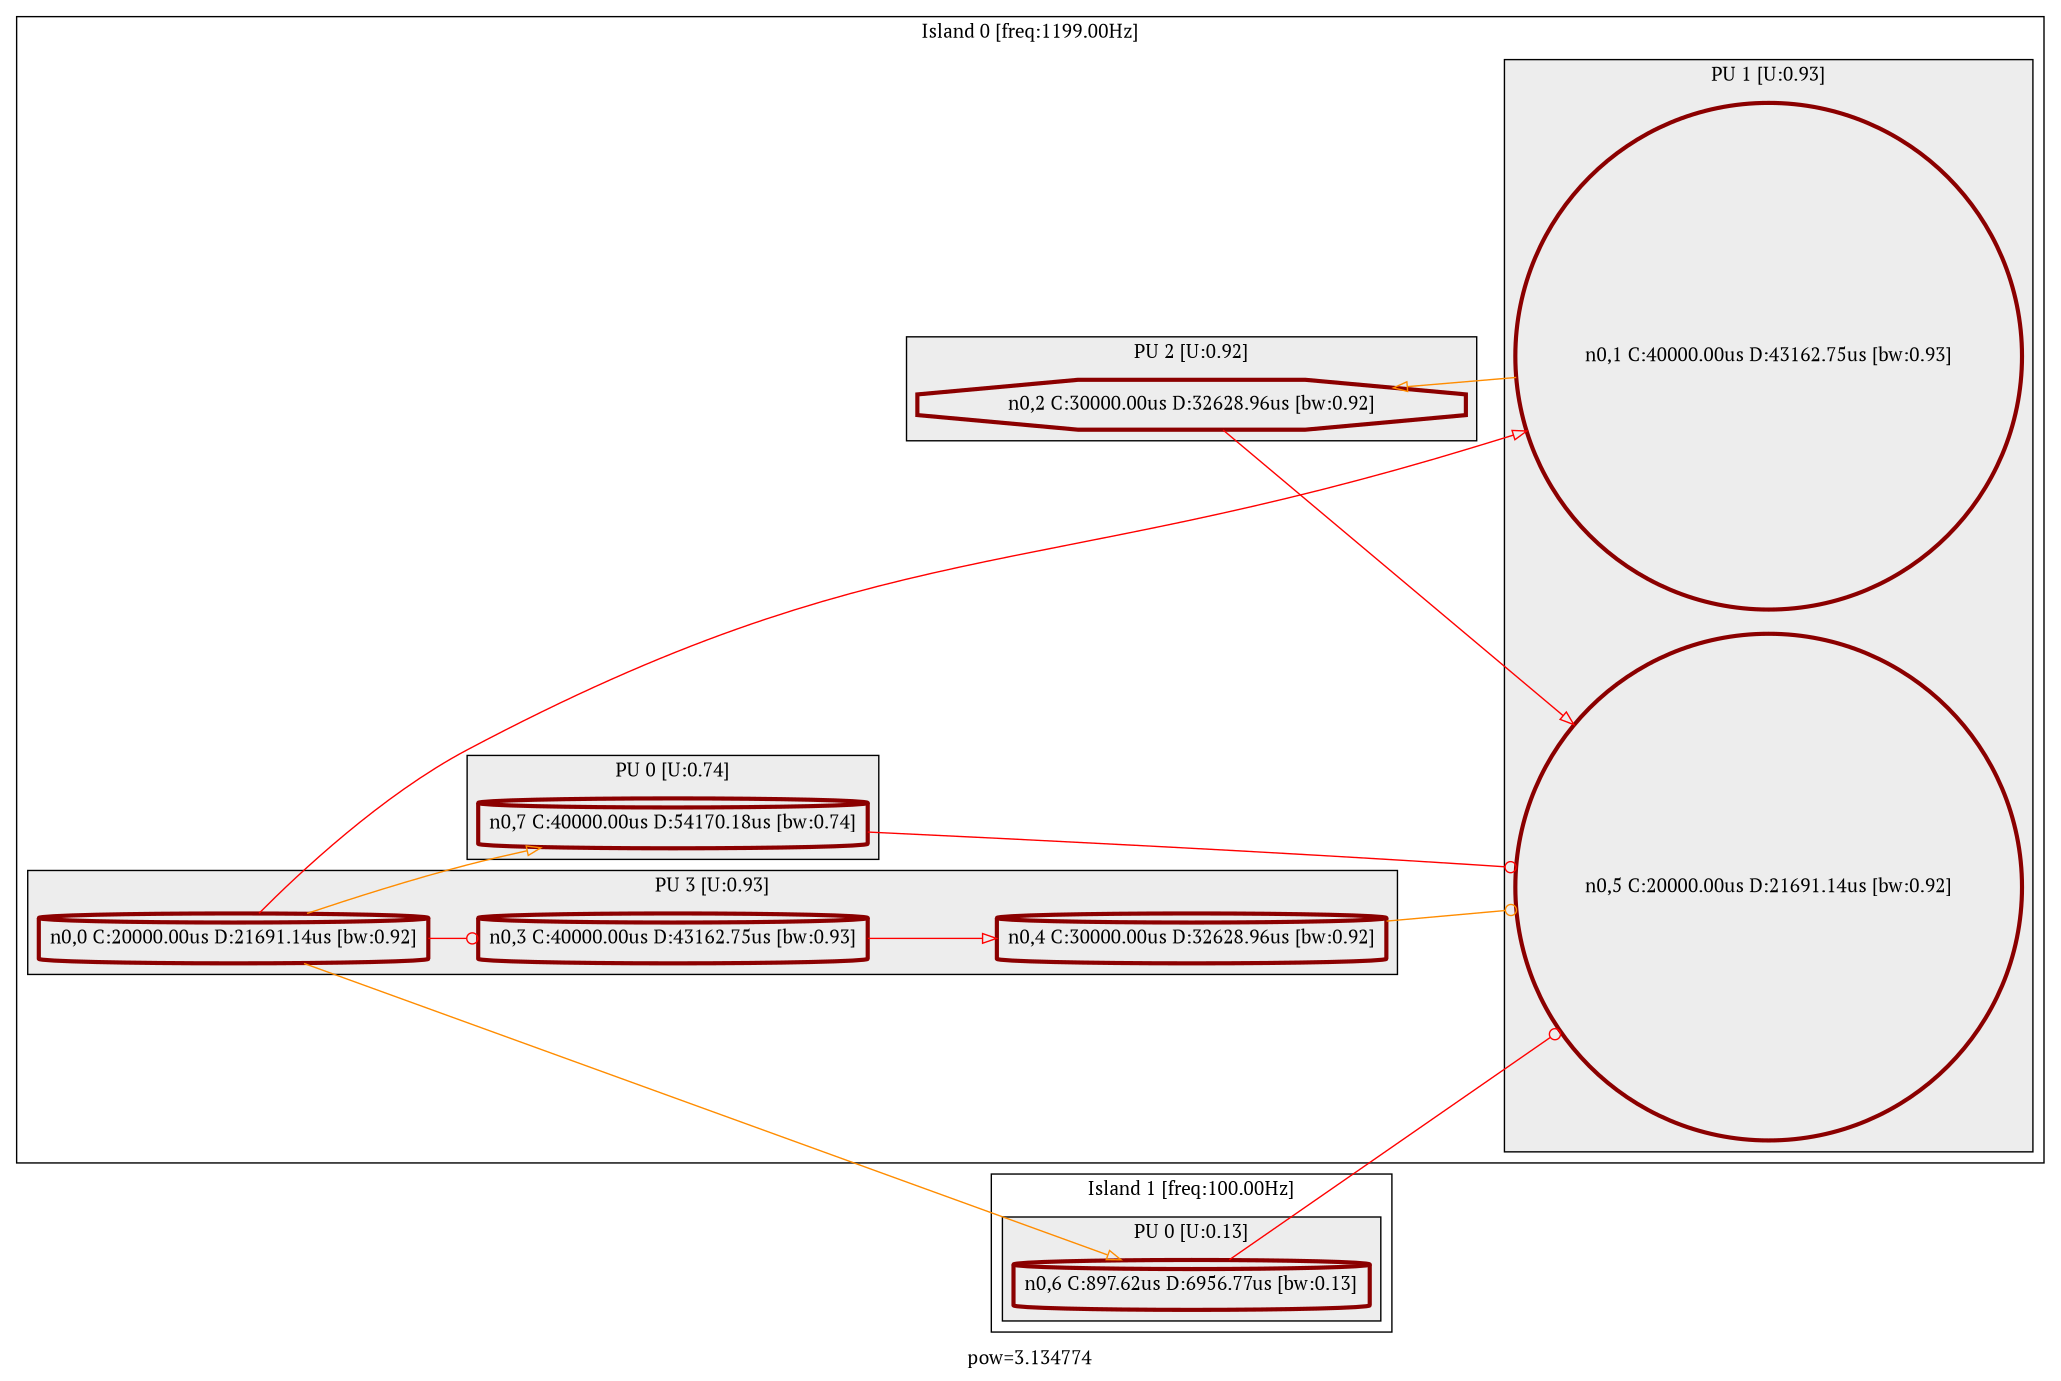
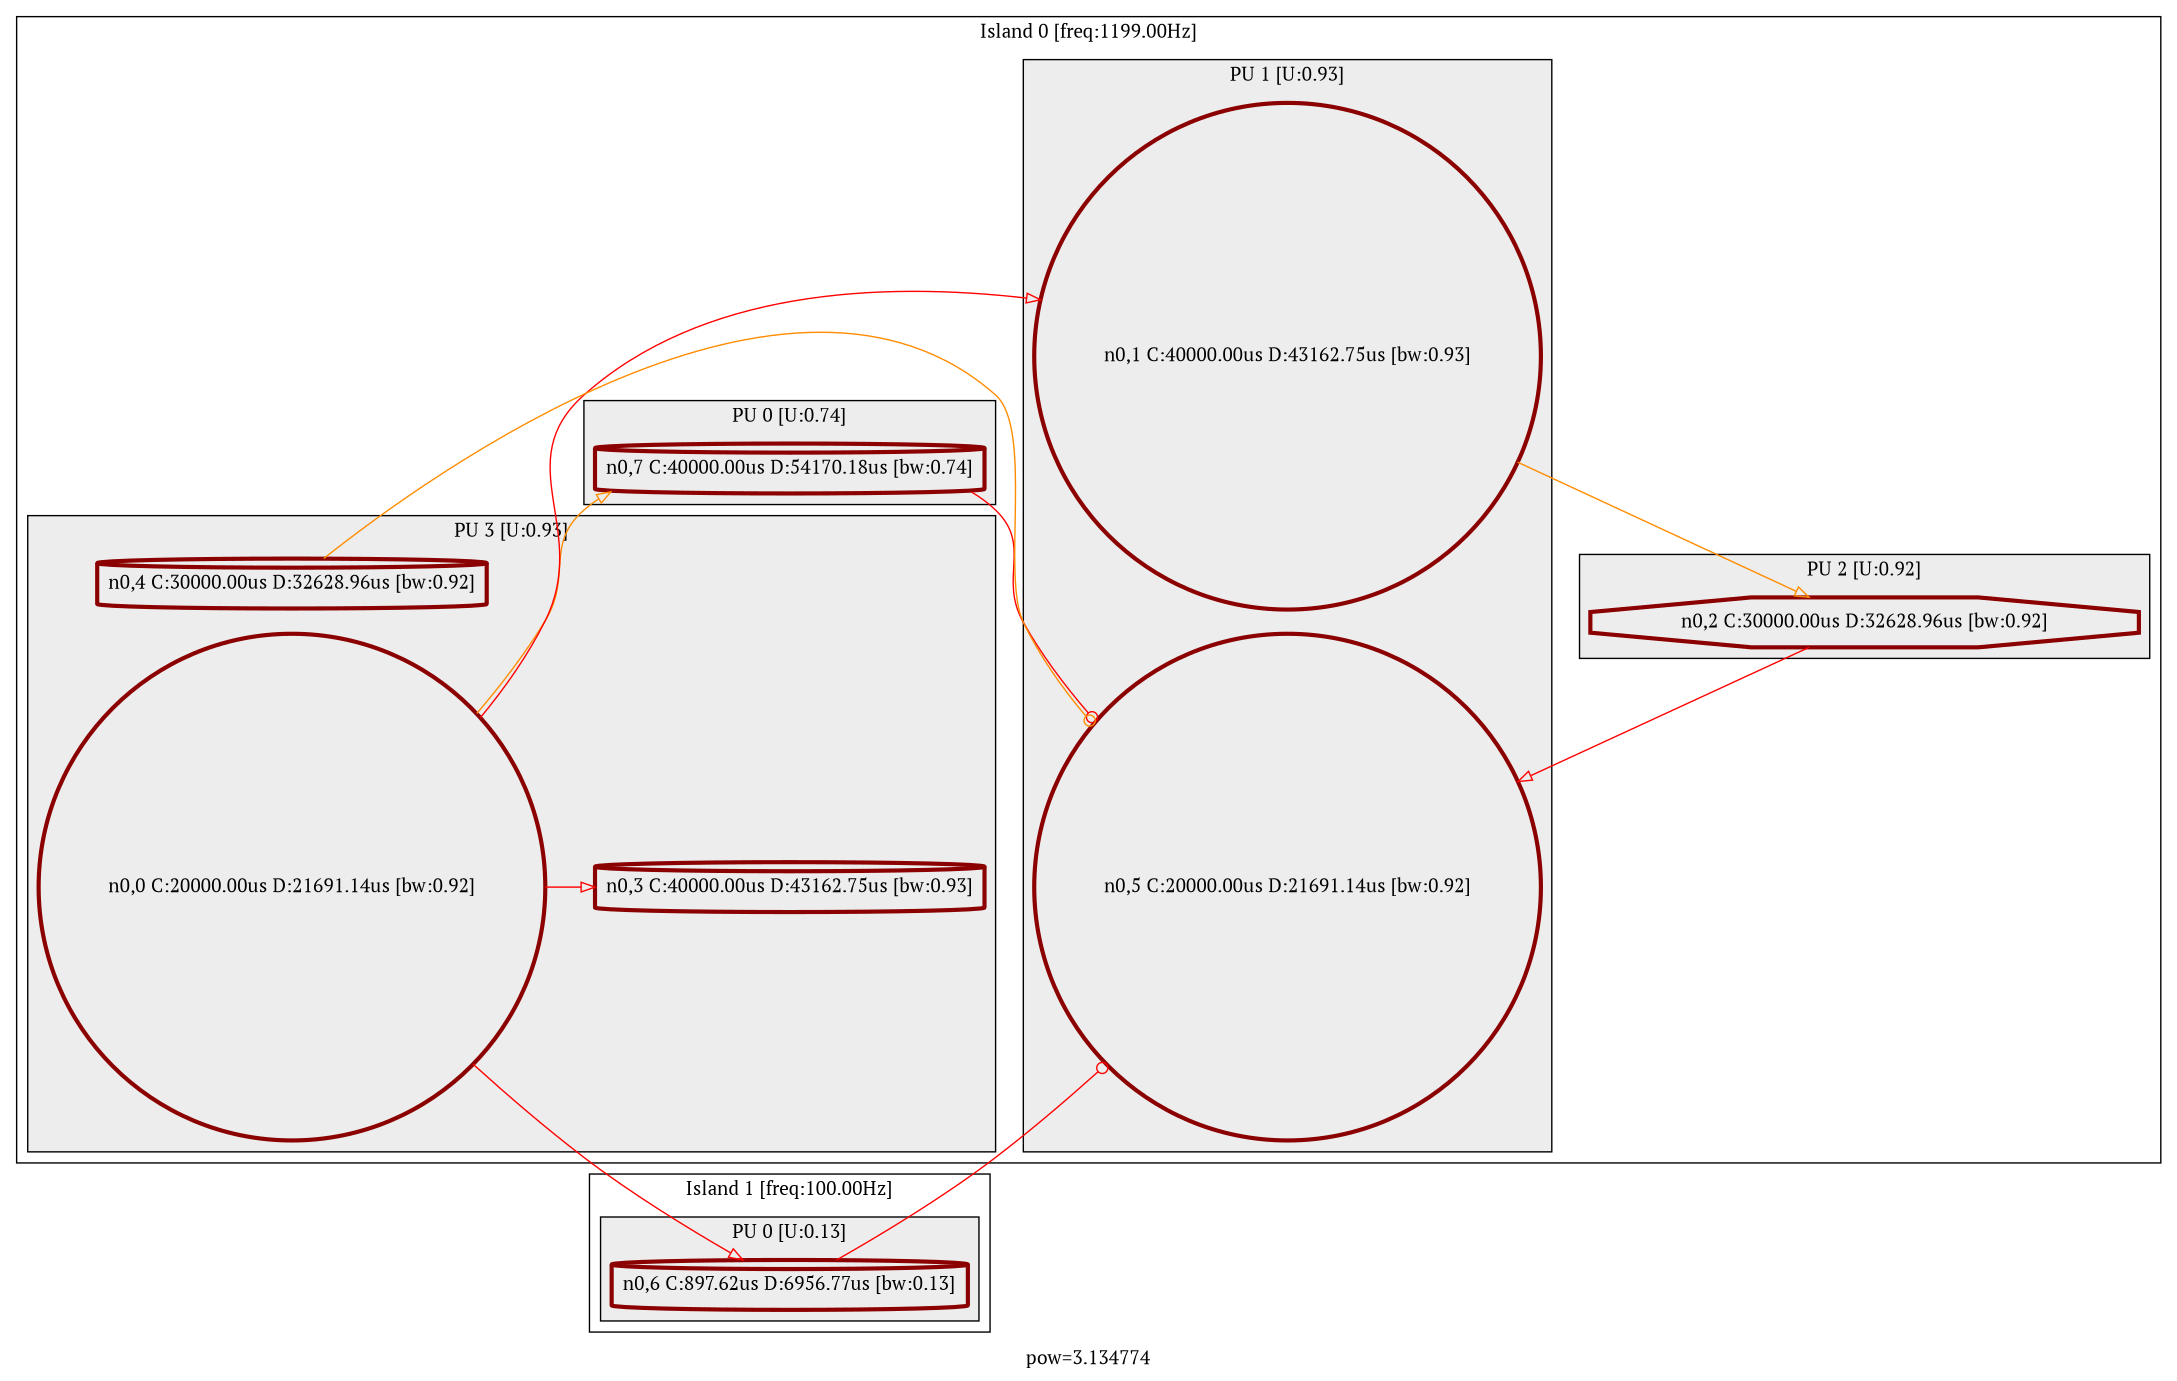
node "n0,0 C:20000.00us D:21691.14us [bw:0.92]": shape cylinder -> circle
edge "n0,0 C:20000.00us D:21691.14us [bw:0.92]" -> "n0,3 C:40000.00us D:43162.75us [bw:0.93]": arrowhead odot -> onormal
edge "n0,3 C:40000.00us D:43162.75us [bw:0.93]" -> "n0,4 C:30000.00us D:32628.96us [bw:0.92]": removed
edge "n0,0 C:20000.00us D:21691.14us [bw:0.92]" -> "n0,6 C:897.62us D:6956.77us [bw:0.13]": color darkorange -> red
